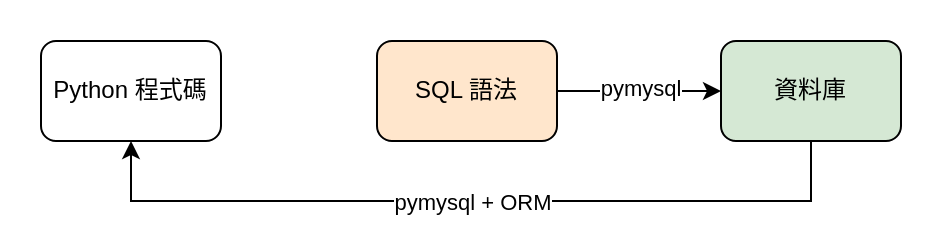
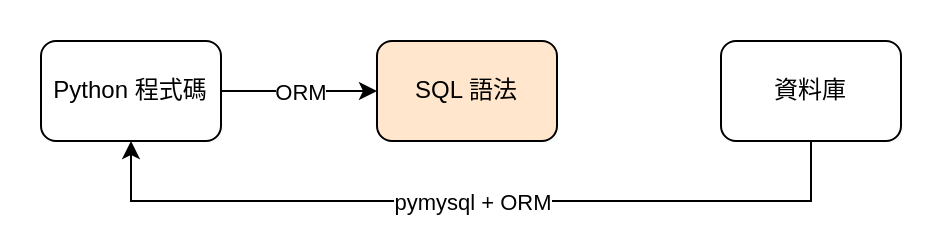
edge "Python 程式碼" -> "SQL 語法": added, label "ORM"
edge "SQL 語法" -> "資料庫": removed, label "pymysql"
node "資料庫": fillcolor #d5e8d4 -> #ffffff
